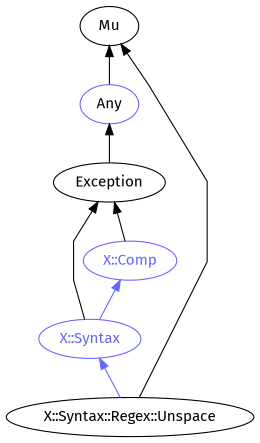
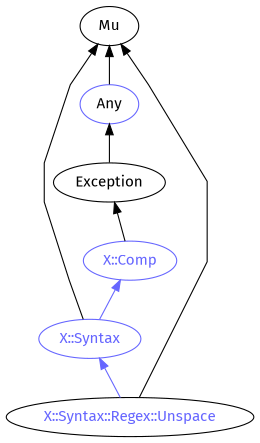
edge "X::Syntax" -> "Exception": now "X::Syntax" -> "Mu"
node "X::Syntax::Regex::Unspace": fontcolor #000000 -> #6666ff
